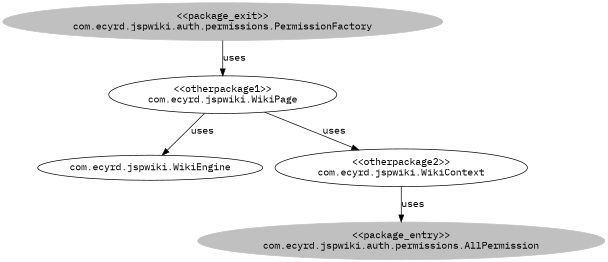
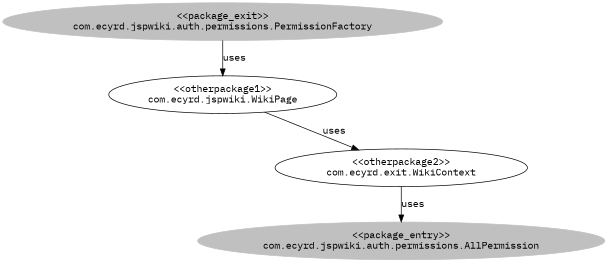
node "com.ecyrd.jspwiki.WikiEngine": removed
node "<<otherpackage2>> com.ecyrd.jspwiki.WikiContext": label "<<otherpackage2>> com.ecyrd.jspwiki.WikiContext" -> "<<otherpackage2>> com.ecyrd.exit.WikiContext"
